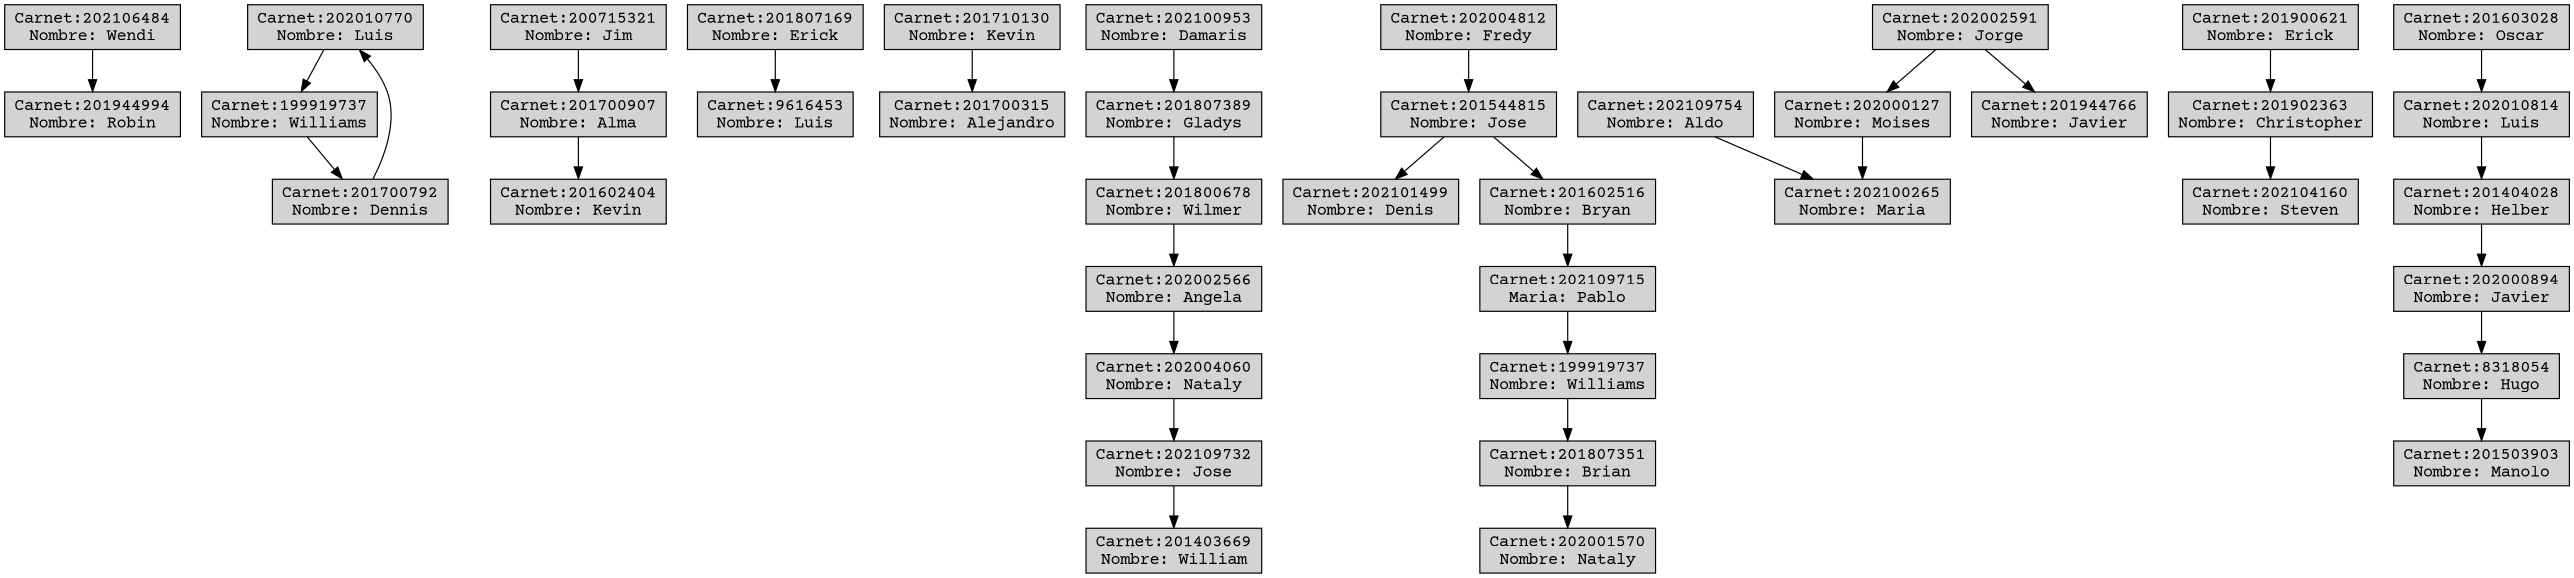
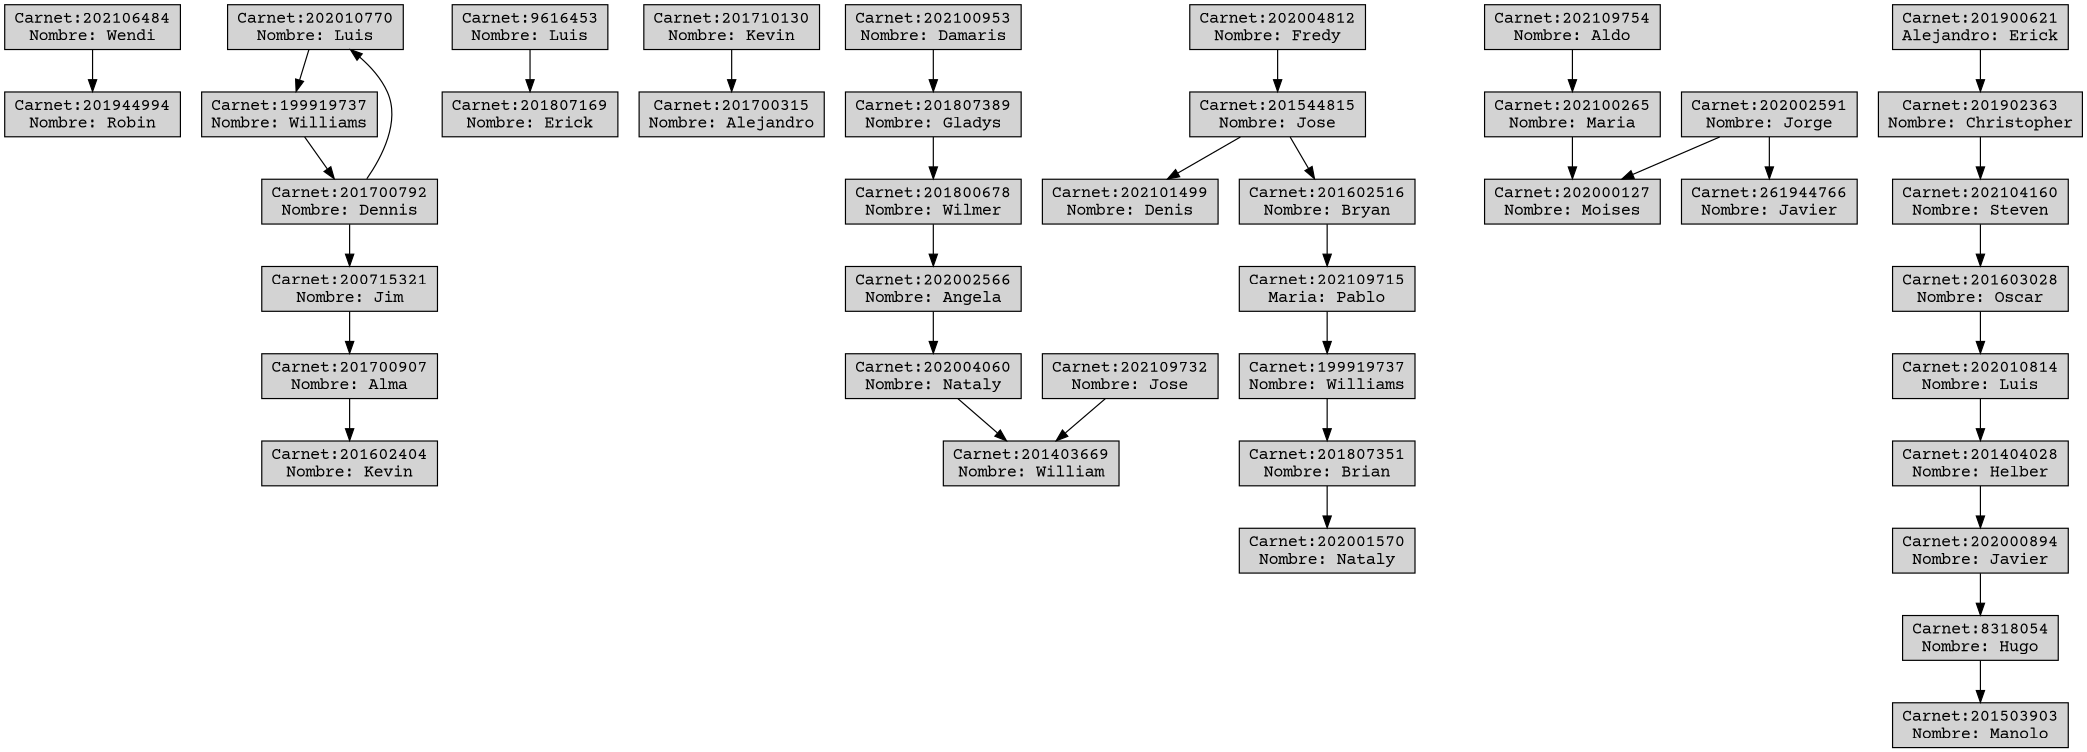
node "Carnet:201900621 Nombre: Erick": label "Carnet:201900621 Nombre: Erick" -> "Carnet:201900621 Alejandro: Erick"
edge "Carnet:201807169 Nombre: Erick" -> "Carnet:9616453 Nombre: Luis": reversed
node "Carnet:201944766 Nombre: Javier": label "Carnet:201944766 Nombre: Javier" -> "Carnet:261944766 Nombre: Javier"
edge "Carnet:202000127 Nombre: Moises" -> "Carnet:202100265 Nombre: Maria": reversed
edge "Carnet:201700792 Nombre: Dennis" -> "Carnet:200715321 Nombre: Jim": added
edge "Carnet:202104160 Nombre: Steven" -> "Carnet:201603028 Nombre: Oscar": added
edge "Carnet:202004060 Nombre: Nataly" -> "Carnet:202109732 Nombre: Jose": now "Carnet:202004060 Nombre: Nataly" -> "Carnet:201403669 Nombre: William"
